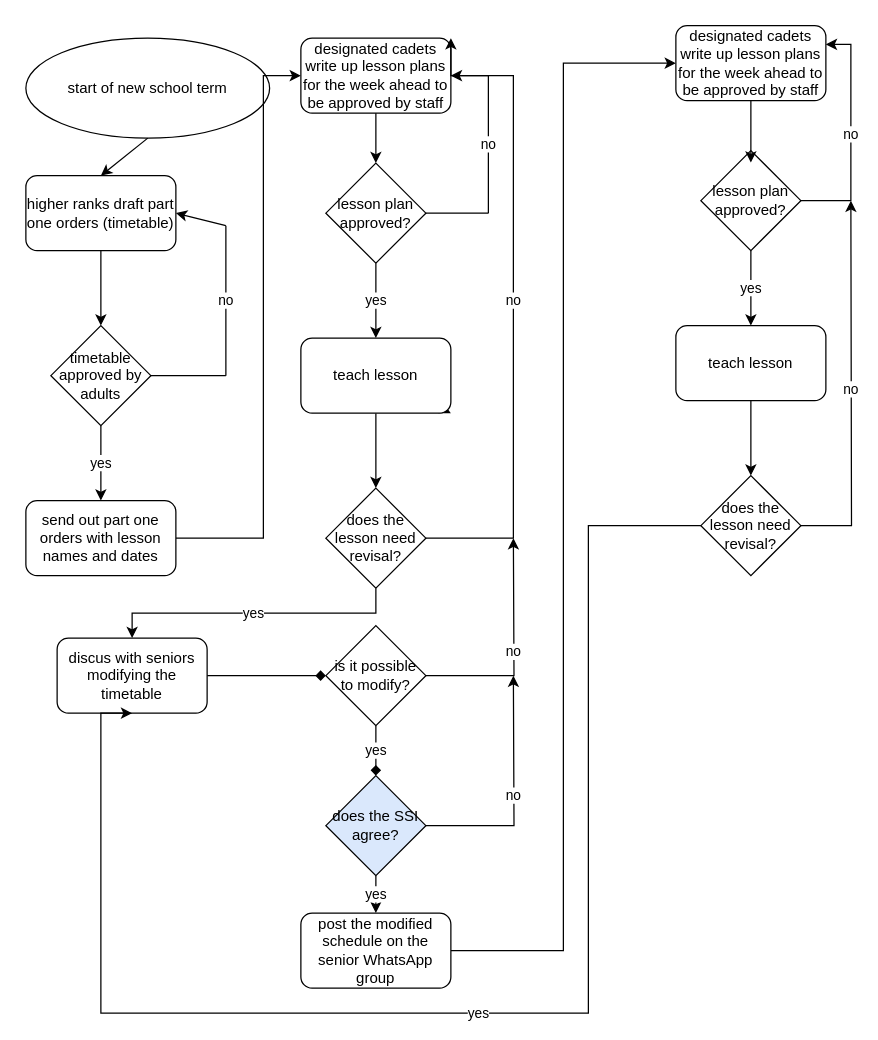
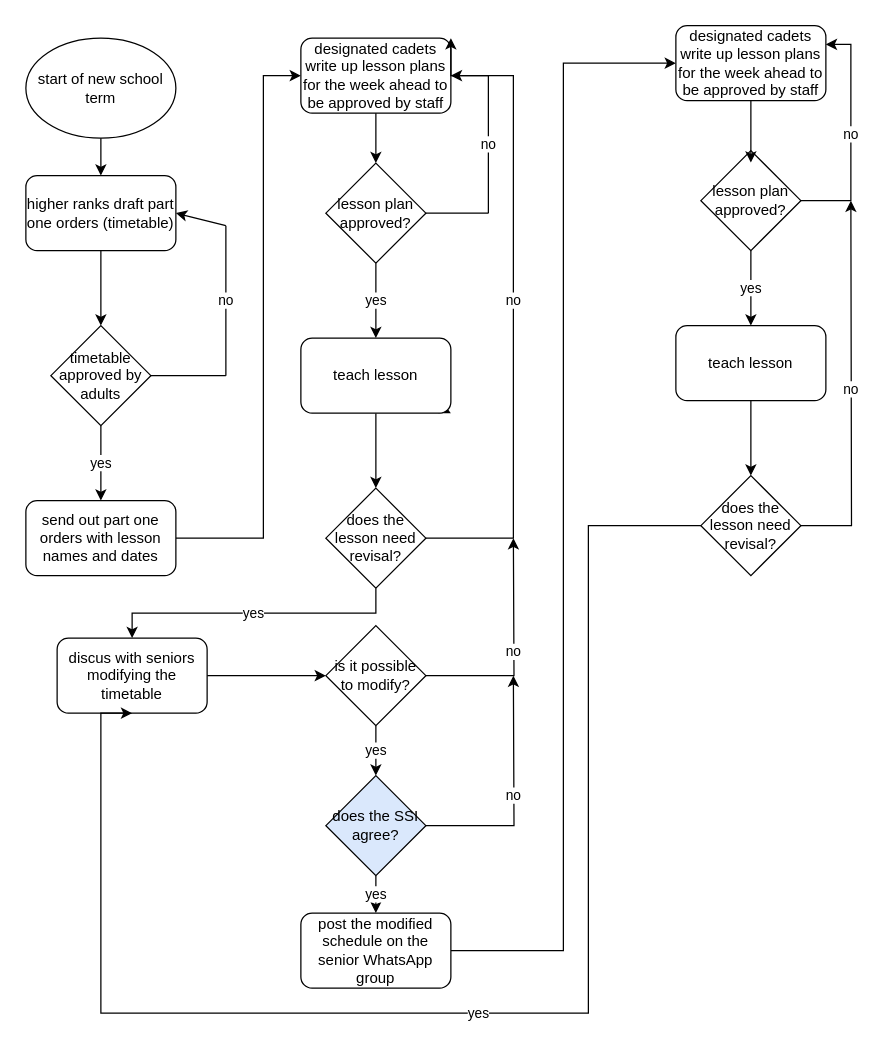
node "start of new school term": size 244x100 -> 150x100
edge "discus with seniors modifying the timetable" -> "is it possible to modify?": arrowhead diamond -> classic
edge "is it possible to modify?" -> "does the SSI agree?": arrowhead diamond -> classic
